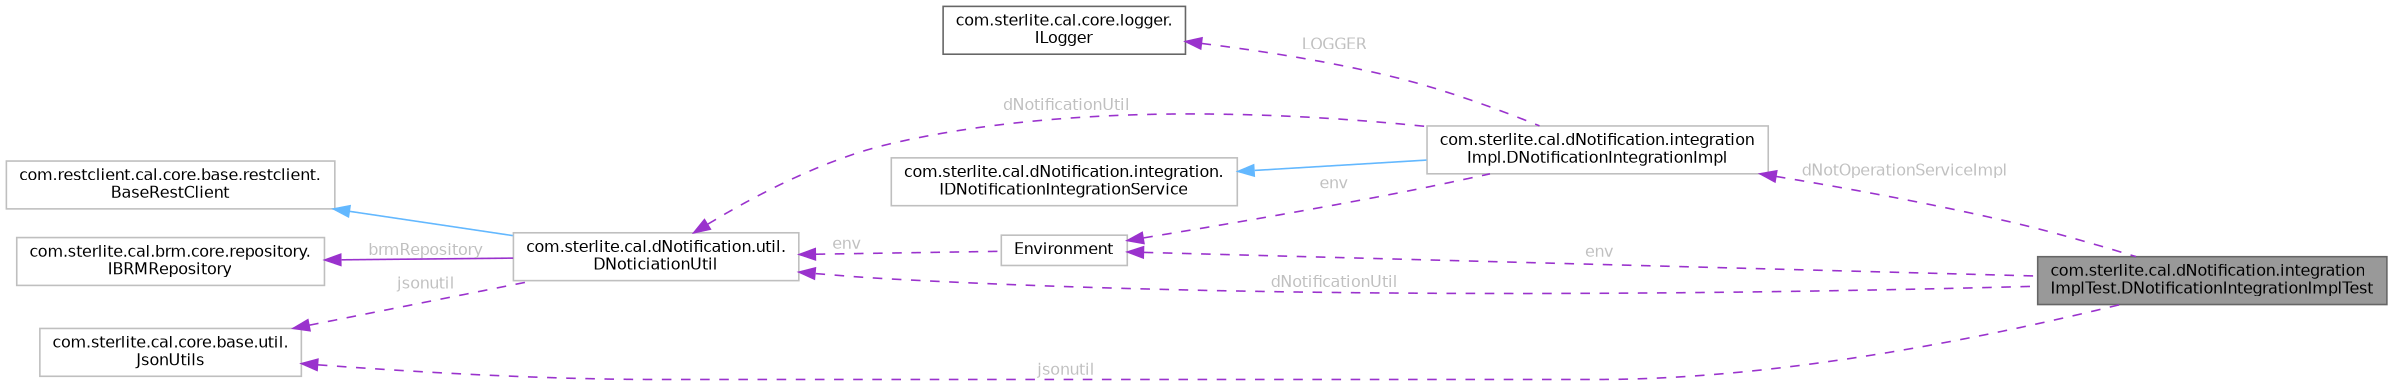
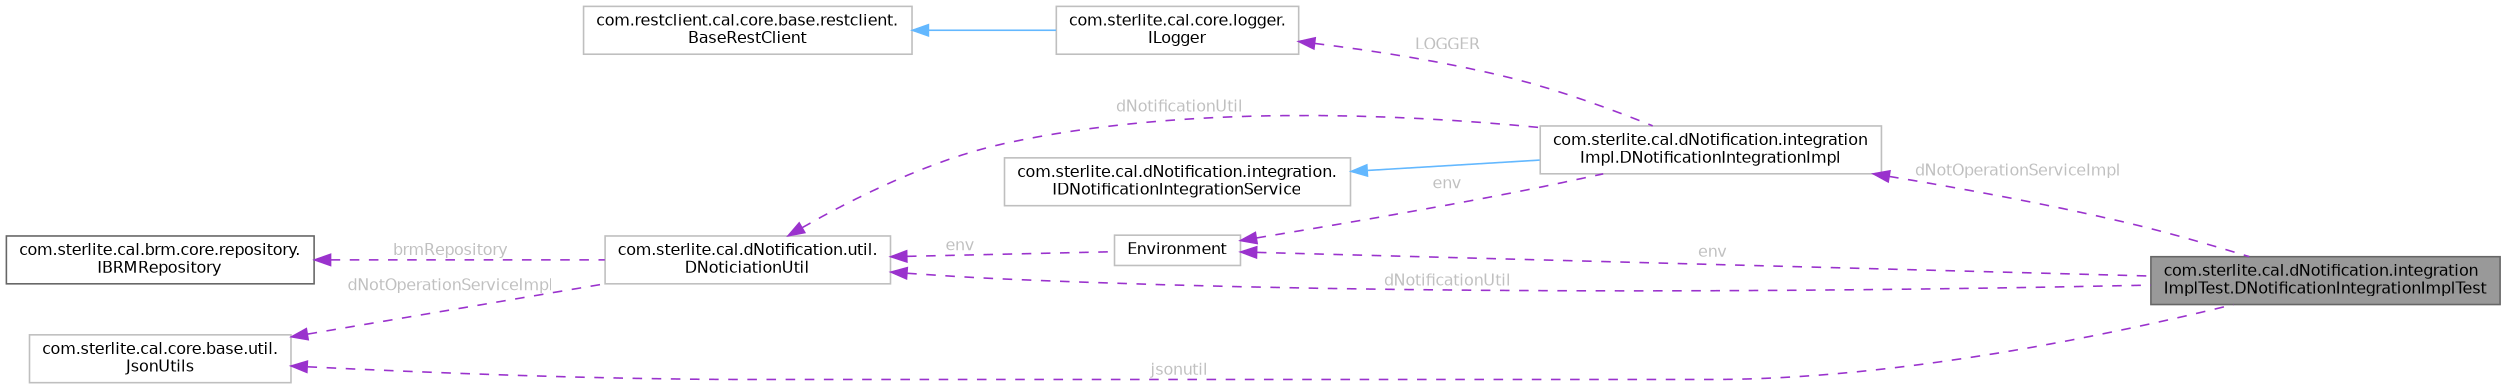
node "com.sterlite.cal.core.logger. ILogger": color gray40 -> grey75
edge "com.sterlite.cal.dNotification.util. DNoticiationUtil" -> "com.restclient.cal.core.base.restclient. BaseRestClient": now "com.sterlite.cal.core.logger. ILogger" -> "com.restclient.cal.core.base.restclient. BaseRestClient"
edge "com.sterlite.cal.dNotification.util. DNoticiationUtil" -> "com.sterlite.cal.brm.core.repository. IBRMRepository": style solid -> dashed
node "com.sterlite.cal.brm.core.repository. IBRMRepository": color grey75 -> gray40
edge "com.sterlite.cal.dNotification.util. DNoticiationUtil" -> "com.sterlite.cal.core.base.util. JsonUtils": label " jsonutil" -> " dNotOperationServiceImpl"
